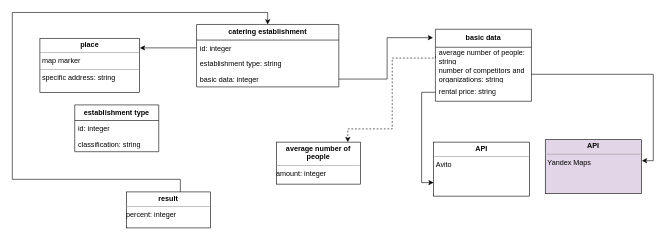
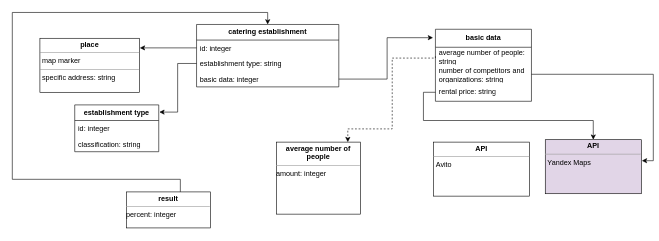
edge "establishment type: string" -> "establishment type": added
edge "rental price: string" -> "API Avito": now "rental price: string" -> "API Yandex Maps"
node "average number of people amount: integer": size 84x42 -> 84x72
